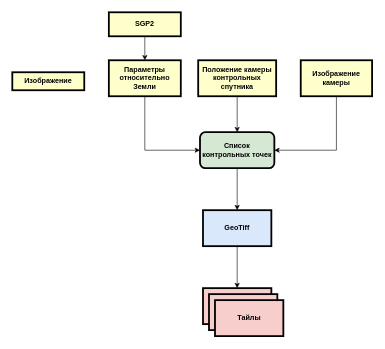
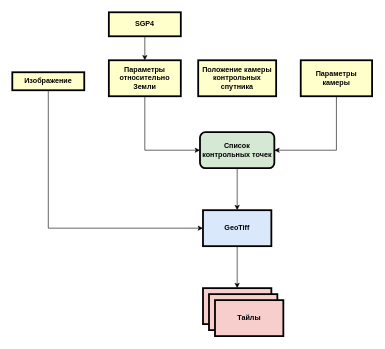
node "SGP2": label "SGP2" -> "SGP4"
node "Изображение камеры": label "Изображение камеры" -> "Параметры камеры"
edge "Положение камеры контрольных спутника" -> "Список контрольных точек": removed
edge "Изображение" -> "GeoTiff": added
